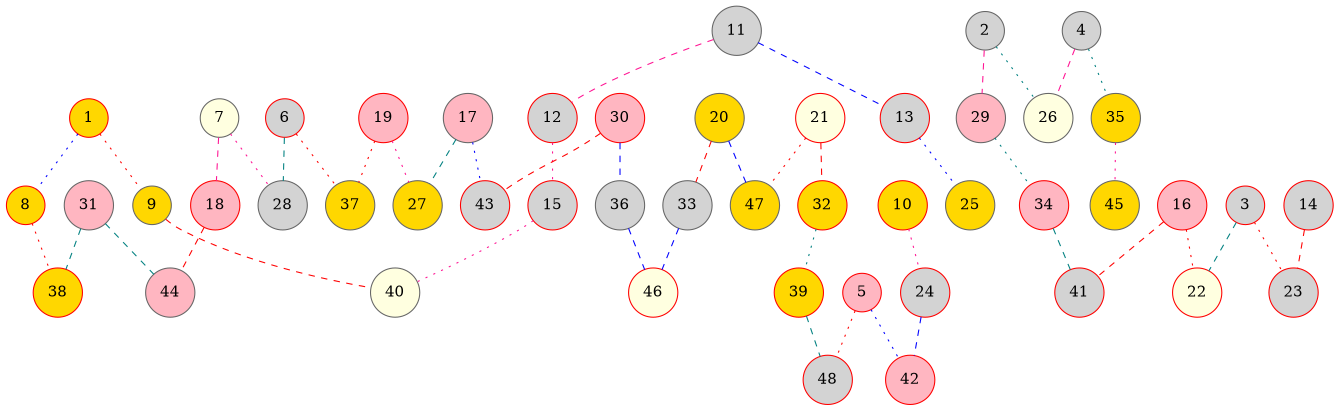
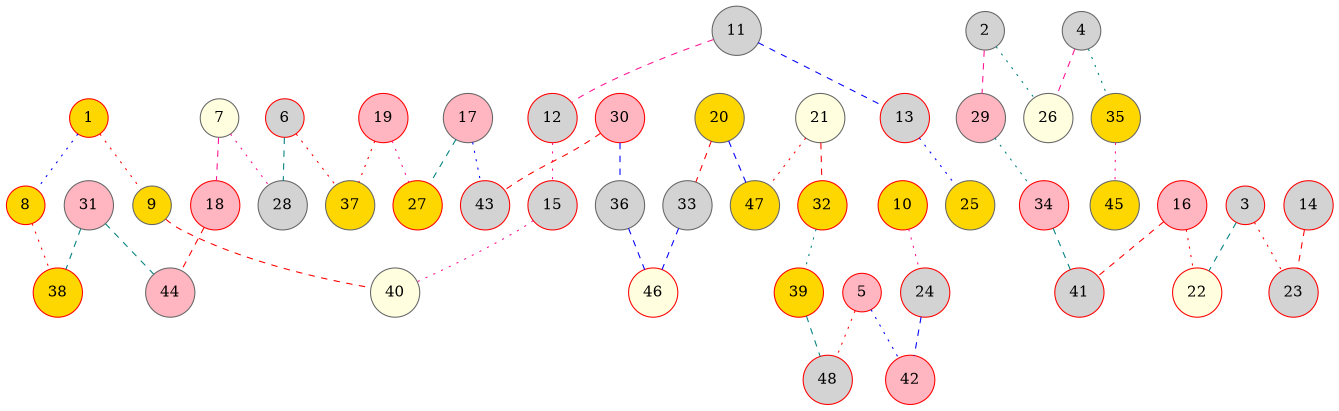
node "21": color red -> gray40
node "27": color gray40 -> red
